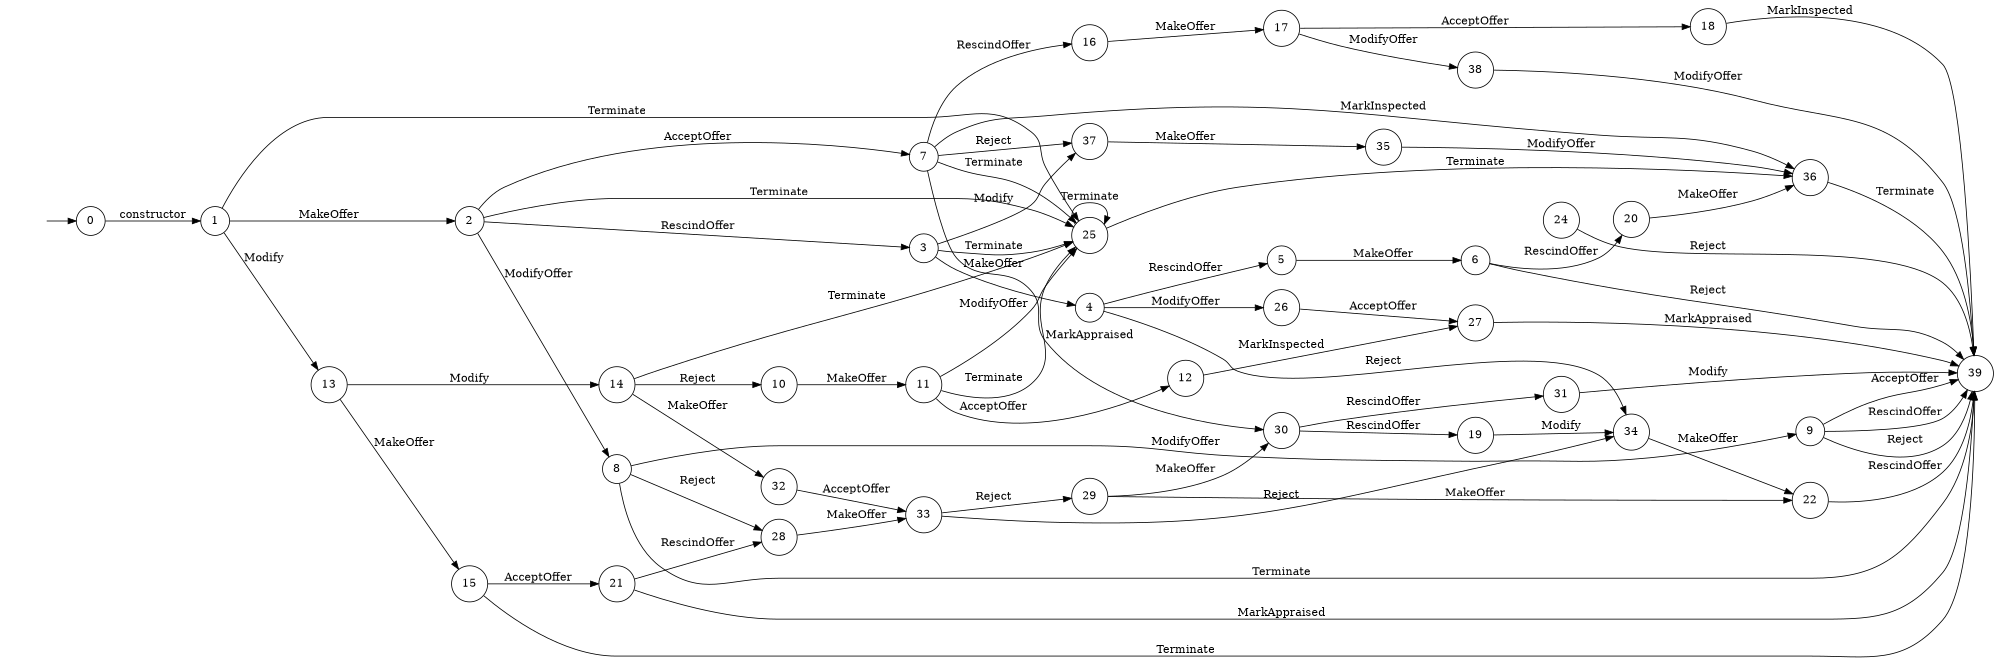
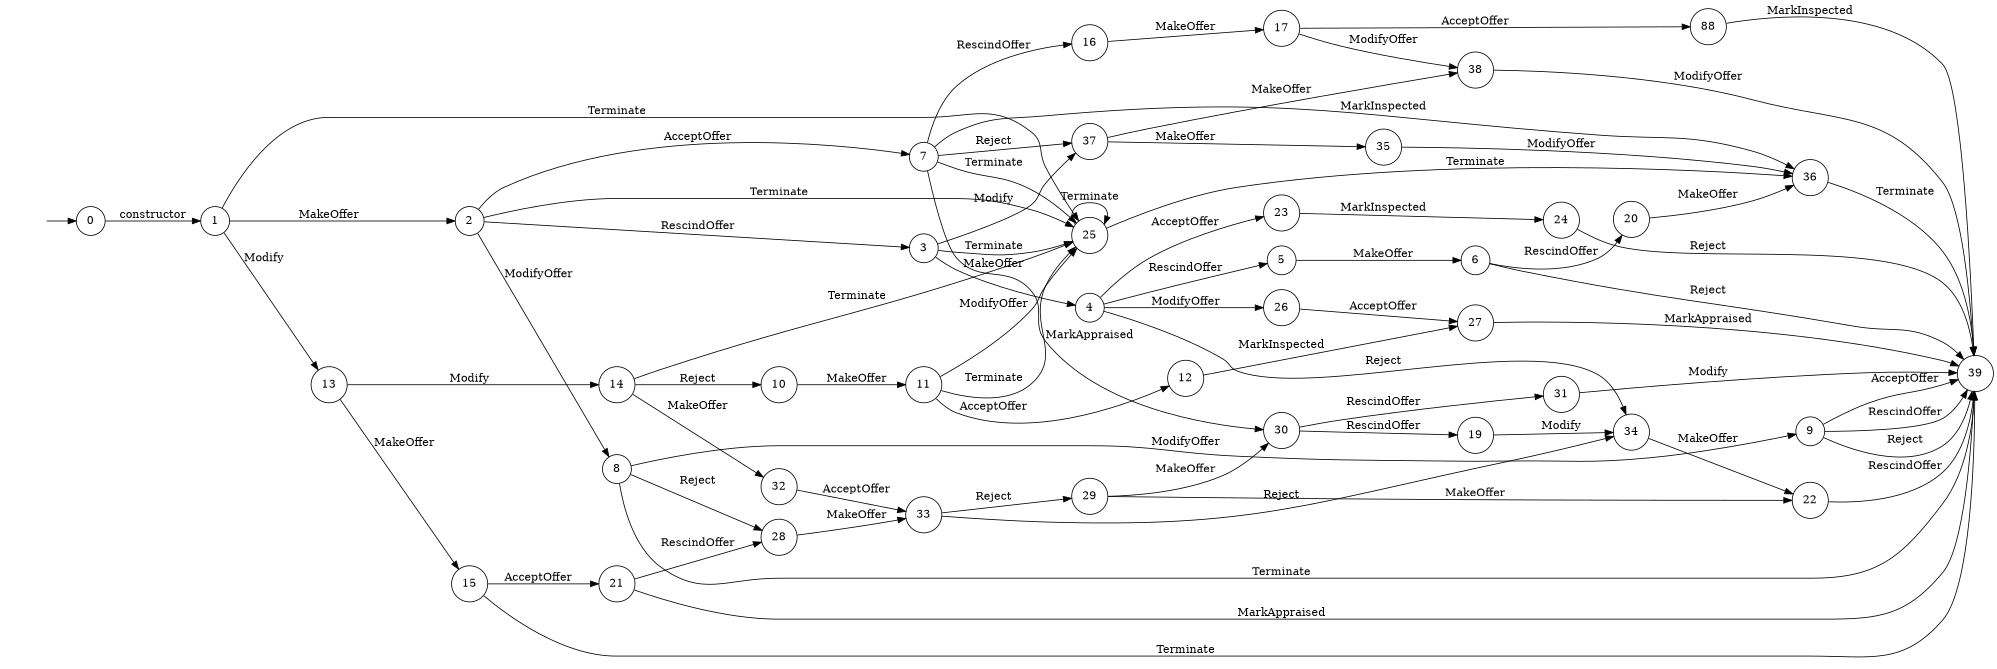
node "18": label "18" -> "88"
edge "37" -> "38": added, label "MakeOffer"
node "23": added
